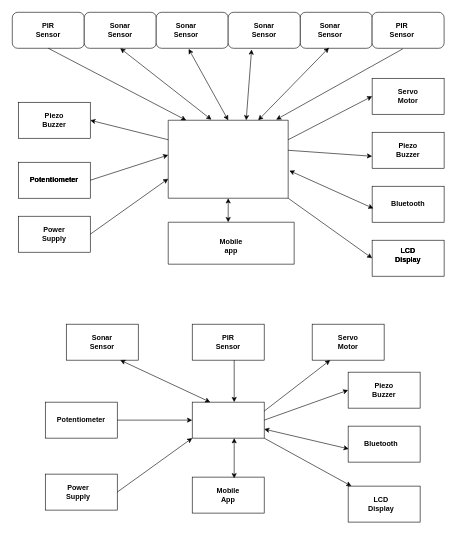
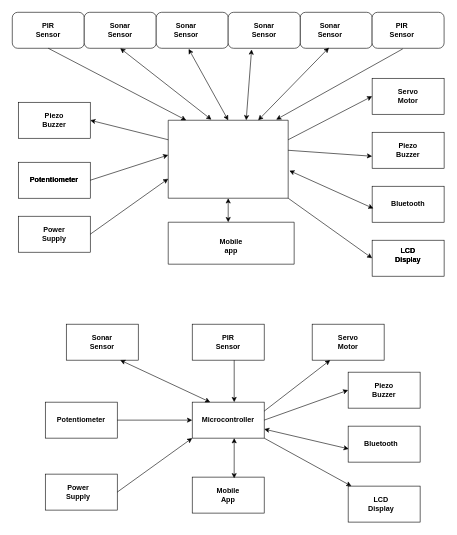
node "Microcontroller": added
